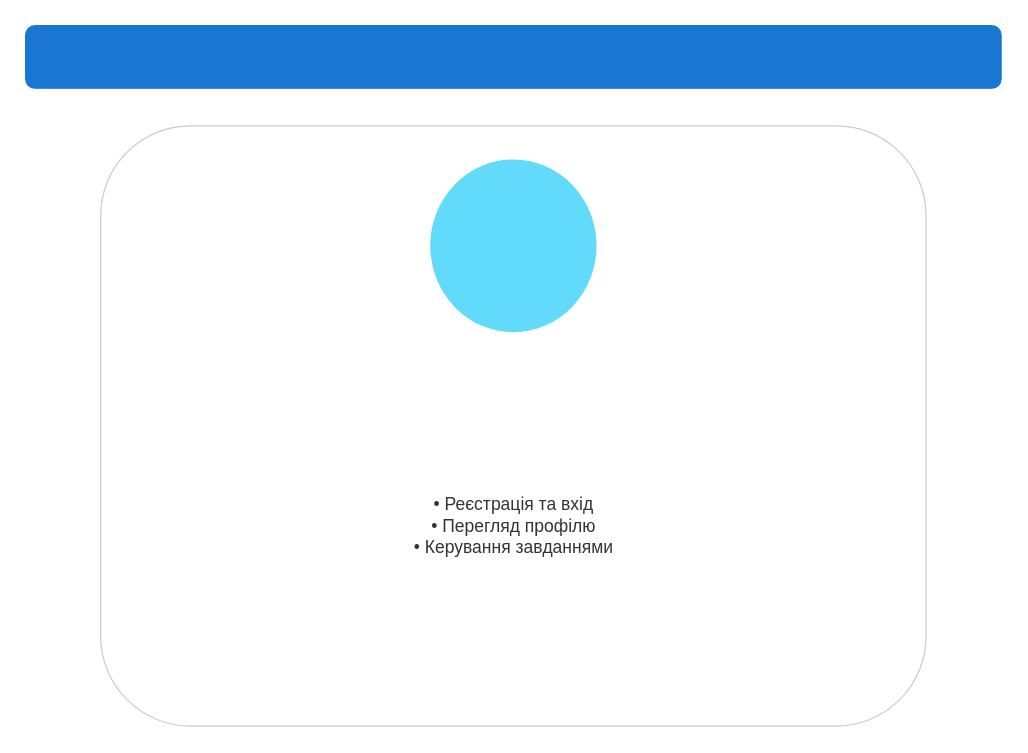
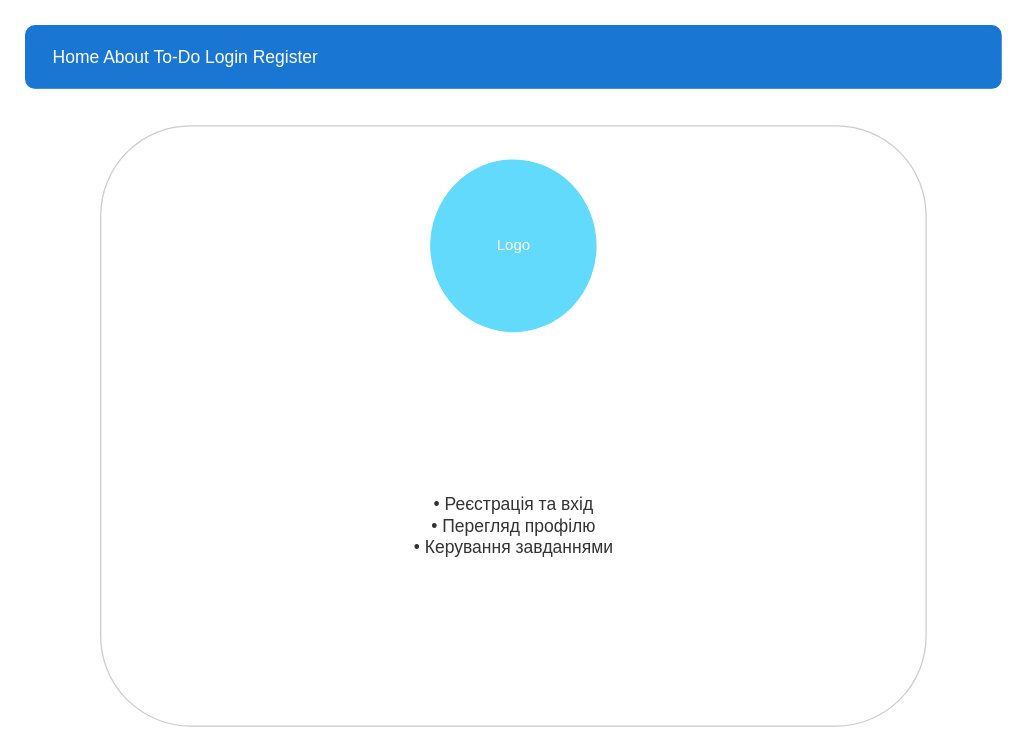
node "Home About To-Do Login Register": added
node "Logo": added
